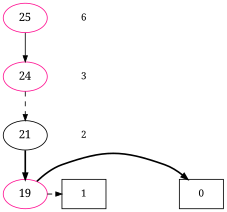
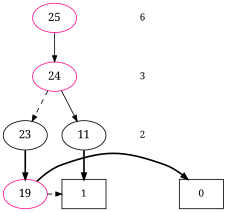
node "21": label "21" -> "23"
node "11": added
